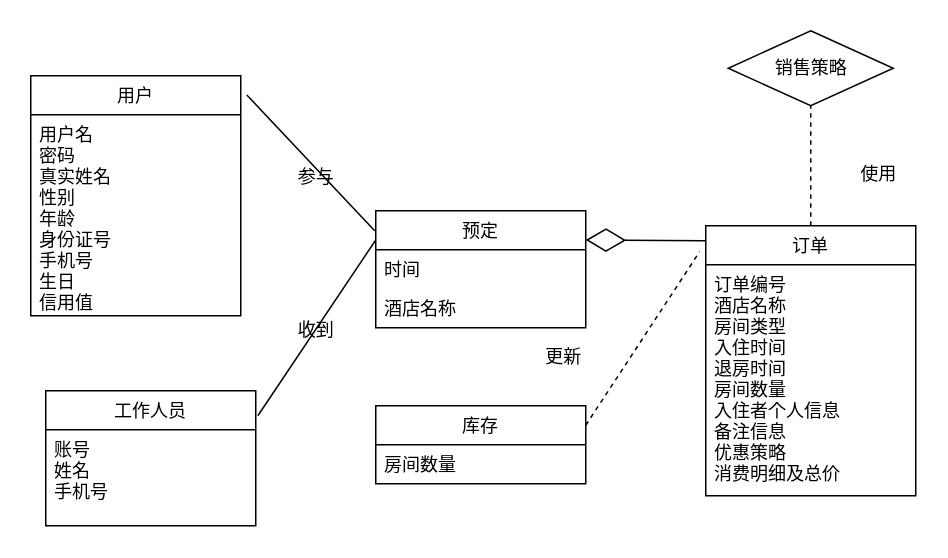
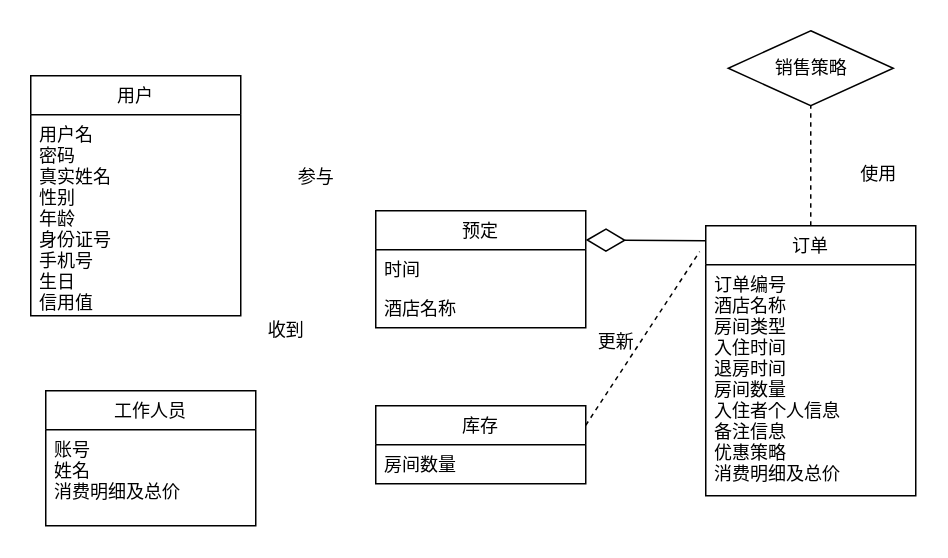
edge "用户" -- "预定": removed
edge "预定" -- "工作人员": removed
node "收到": moved (316, 331) -> (286, 331)
node "更新": moved (563, 358) -> (616, 343)
node "账号 姓名 手机号": label "账号 姓名 手机号" -> "账号 姓名 消费明细及总价"
